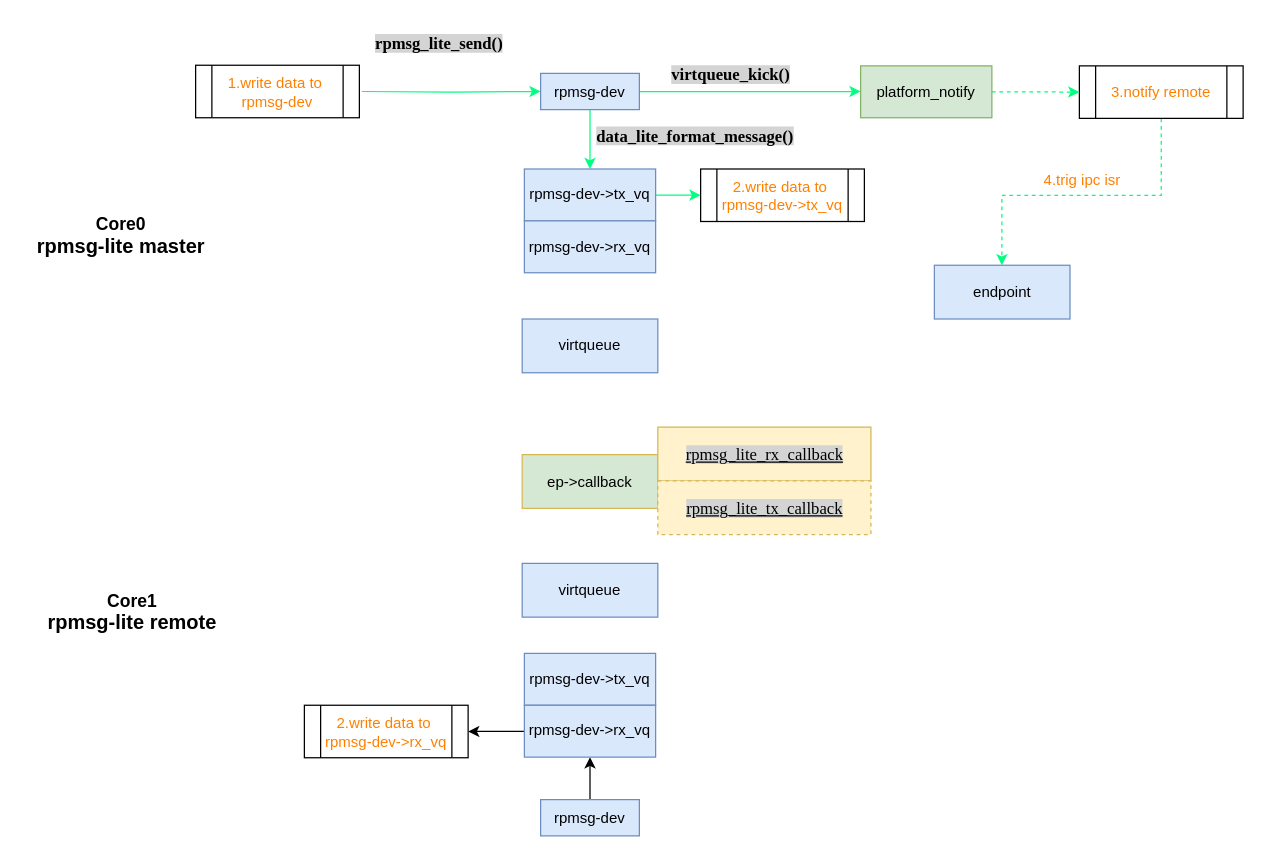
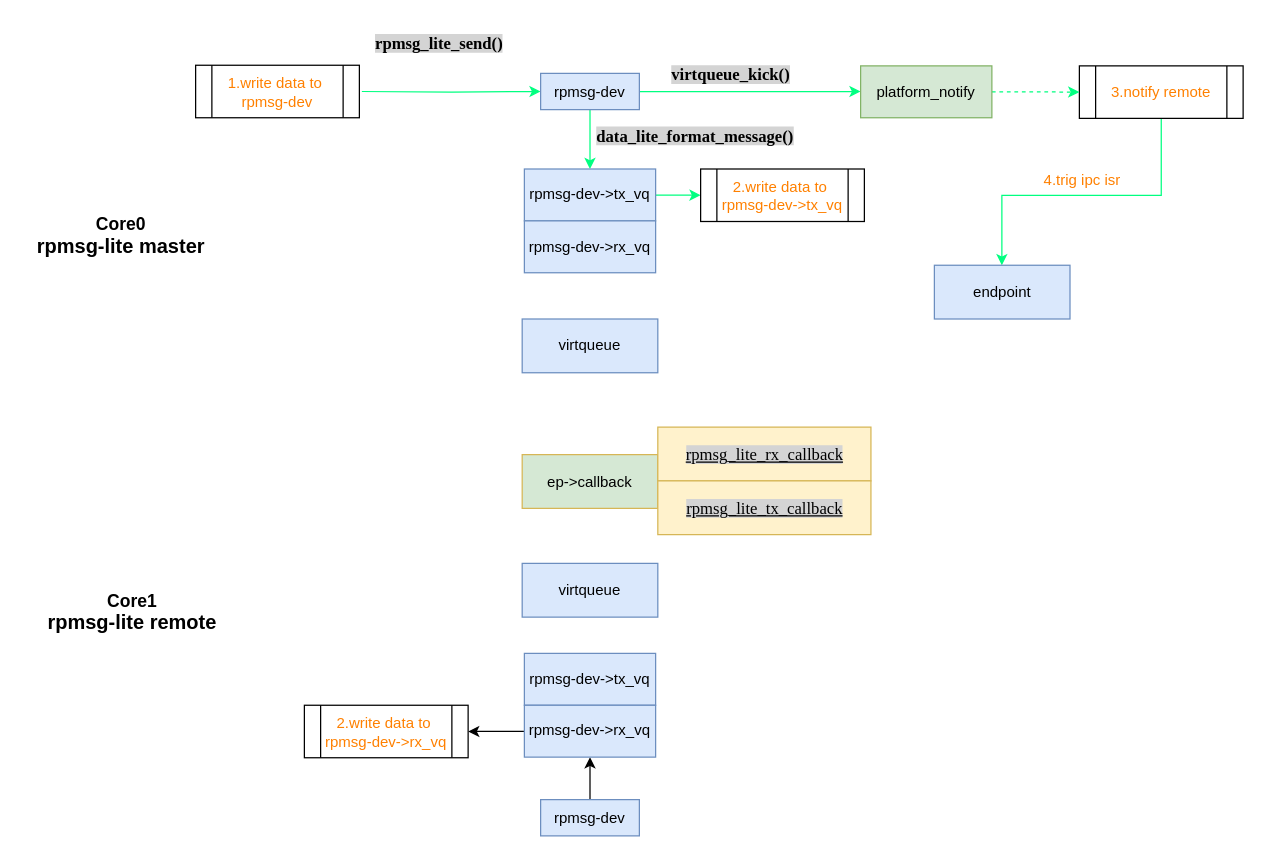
edge "3.notify remote" -> "endpoint": style dashed -> solid
node "rpmsg_lite_tx_callback": style dashed -> solid
